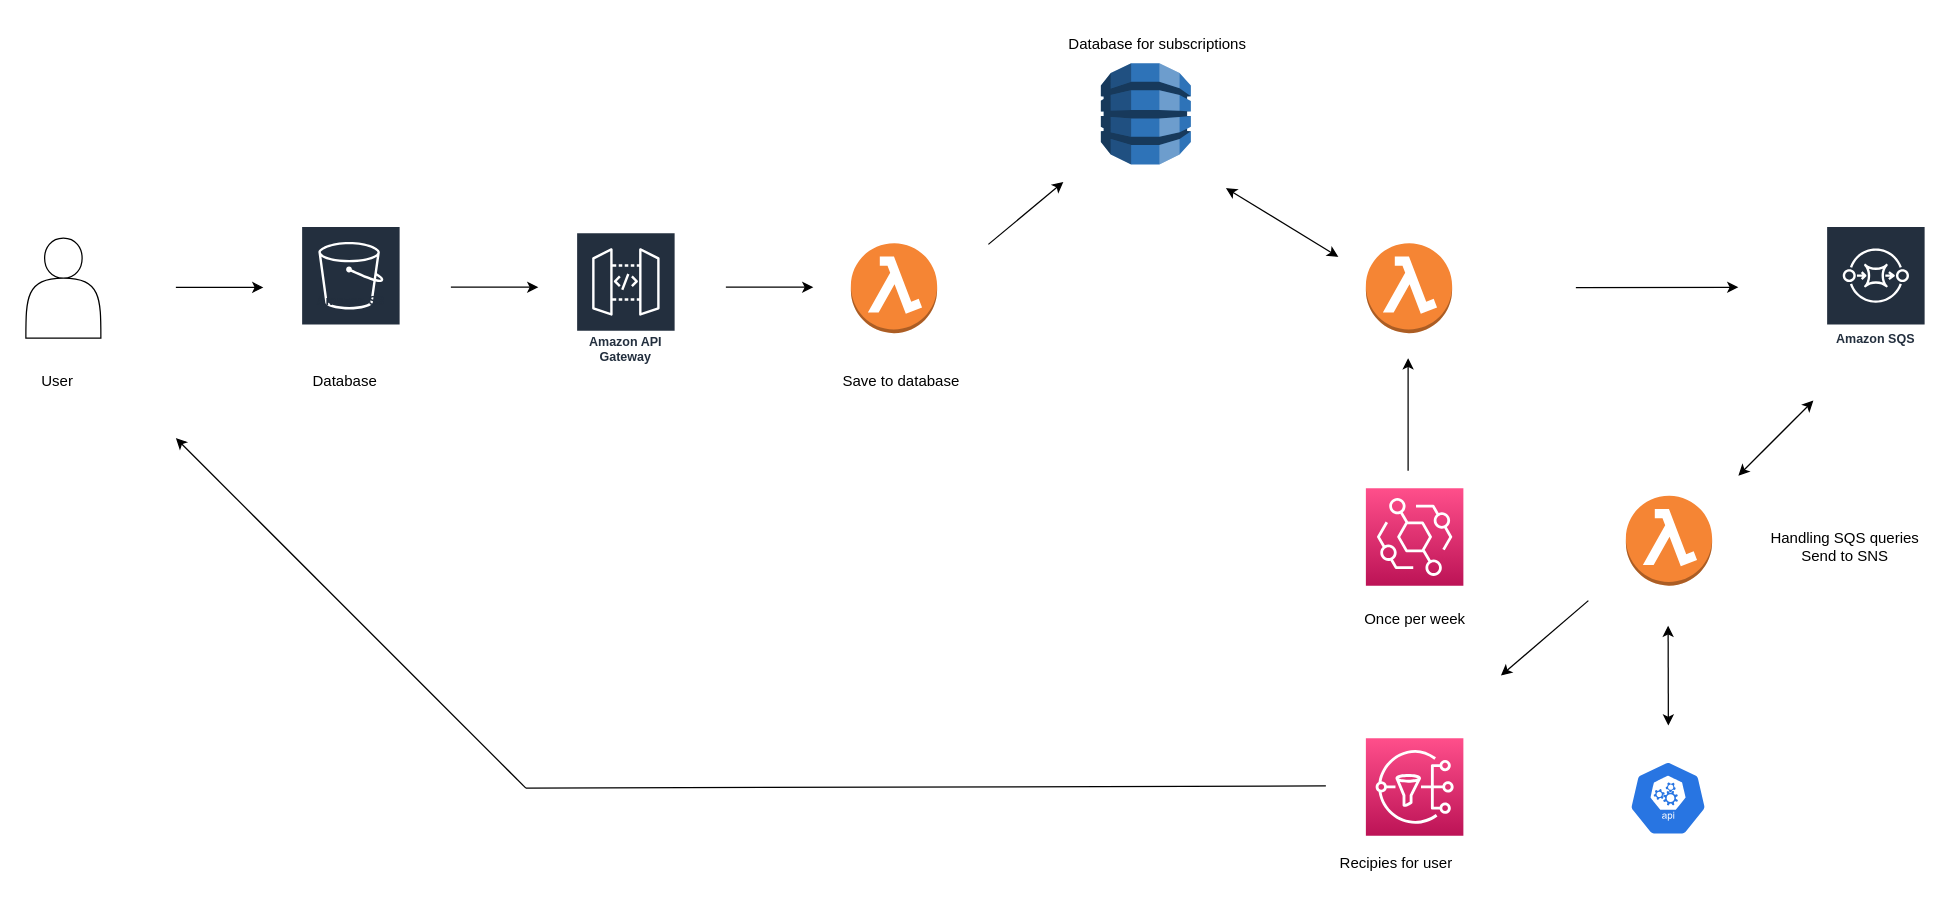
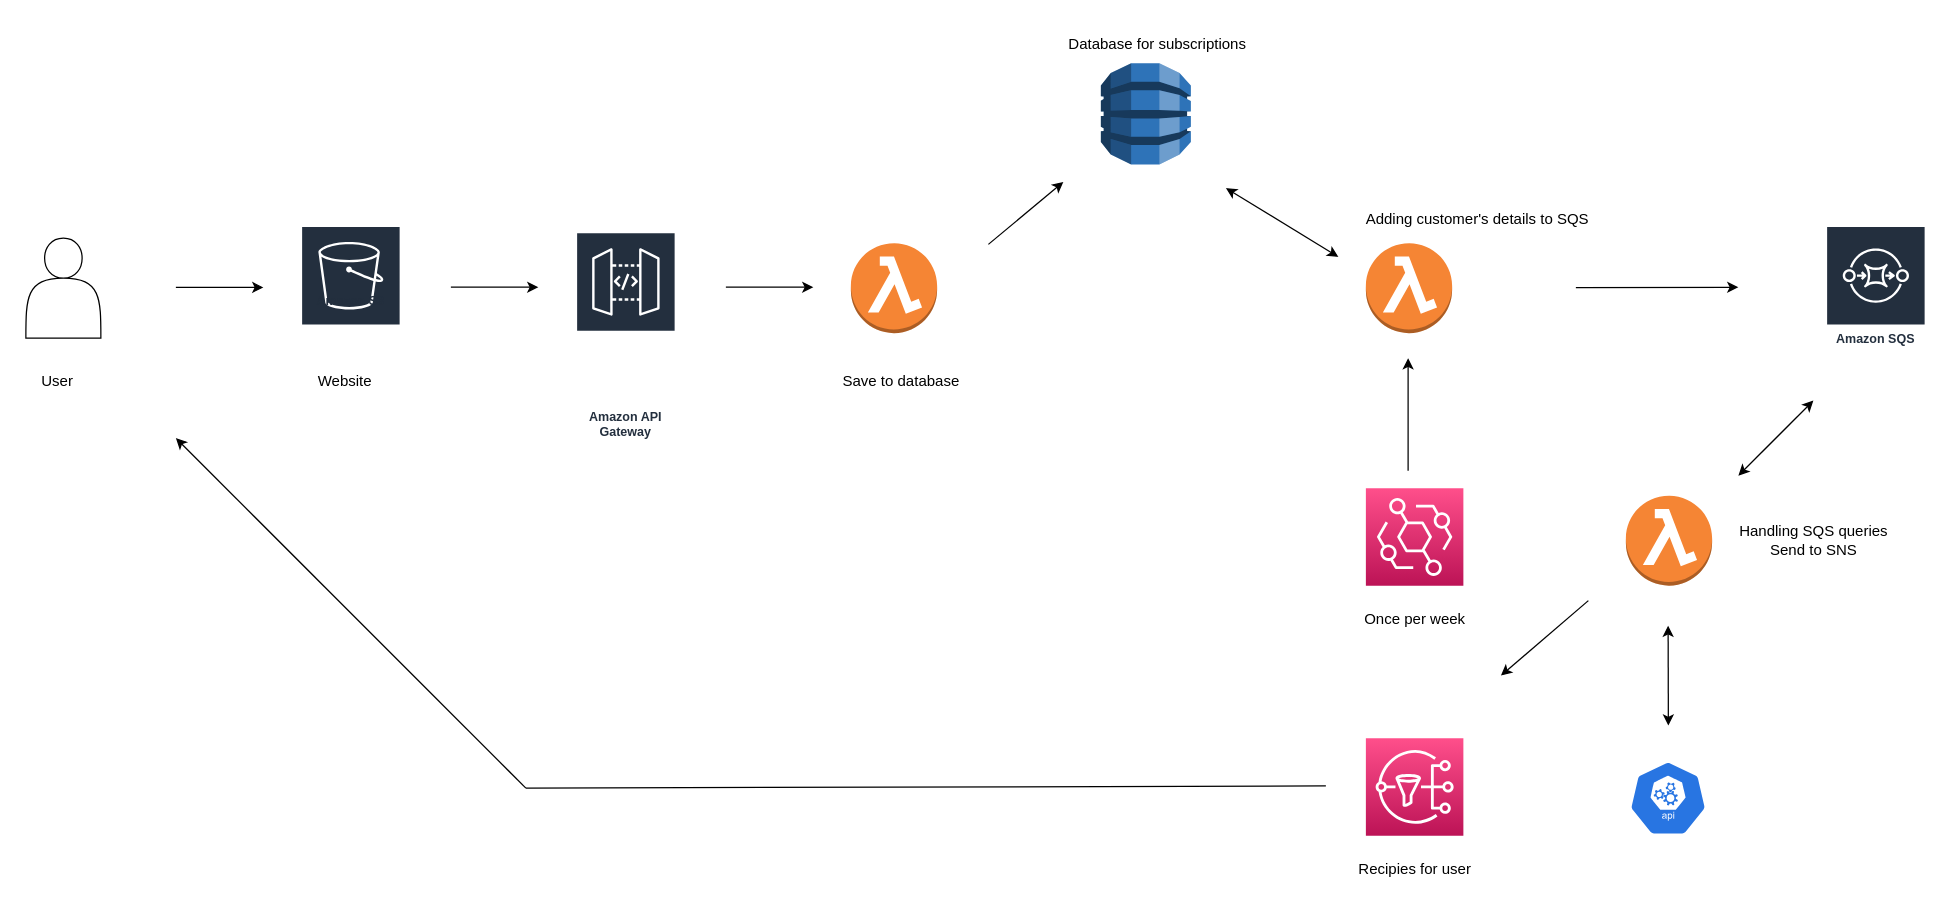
node "Adding customer's details to SQS": added
node "Amazon API Gateway": size 100x138 -> 100x213
node "Database": label "Database" -> "Website"
node "Handling SQS queries Send to SNS": moved (1844, 547) -> (1813, 541)
node "Recipies for user": moved (1396, 863) -> (1414, 869)
